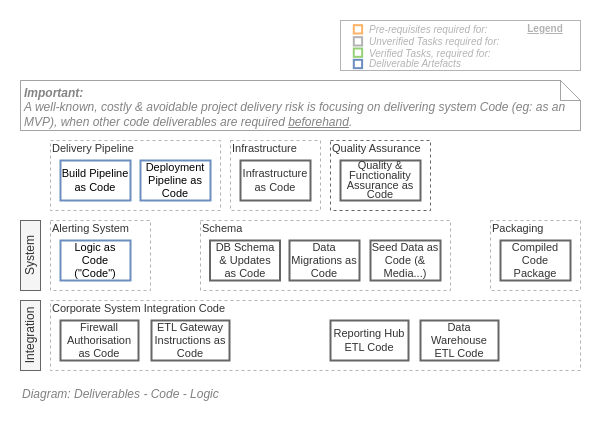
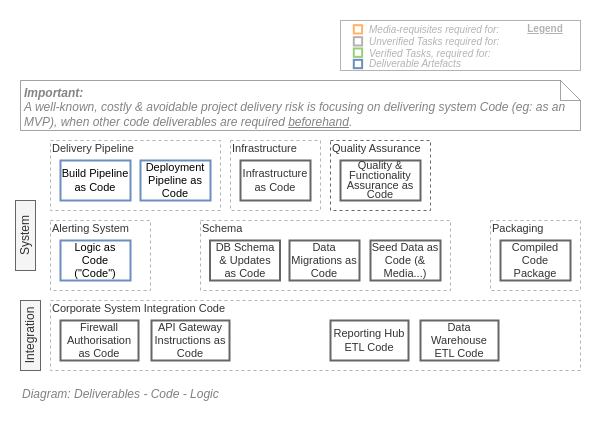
node "Pre-requisites required for:": label "Pre-requisites required for:" -> "Media-requisites required for:"
node "System": moved (31, 256) -> (26, 236)
node "ETL Gateway Instructions as Code": label "ETL Gateway Instructions as Code" -> "API Gateway Instructions as Code"
